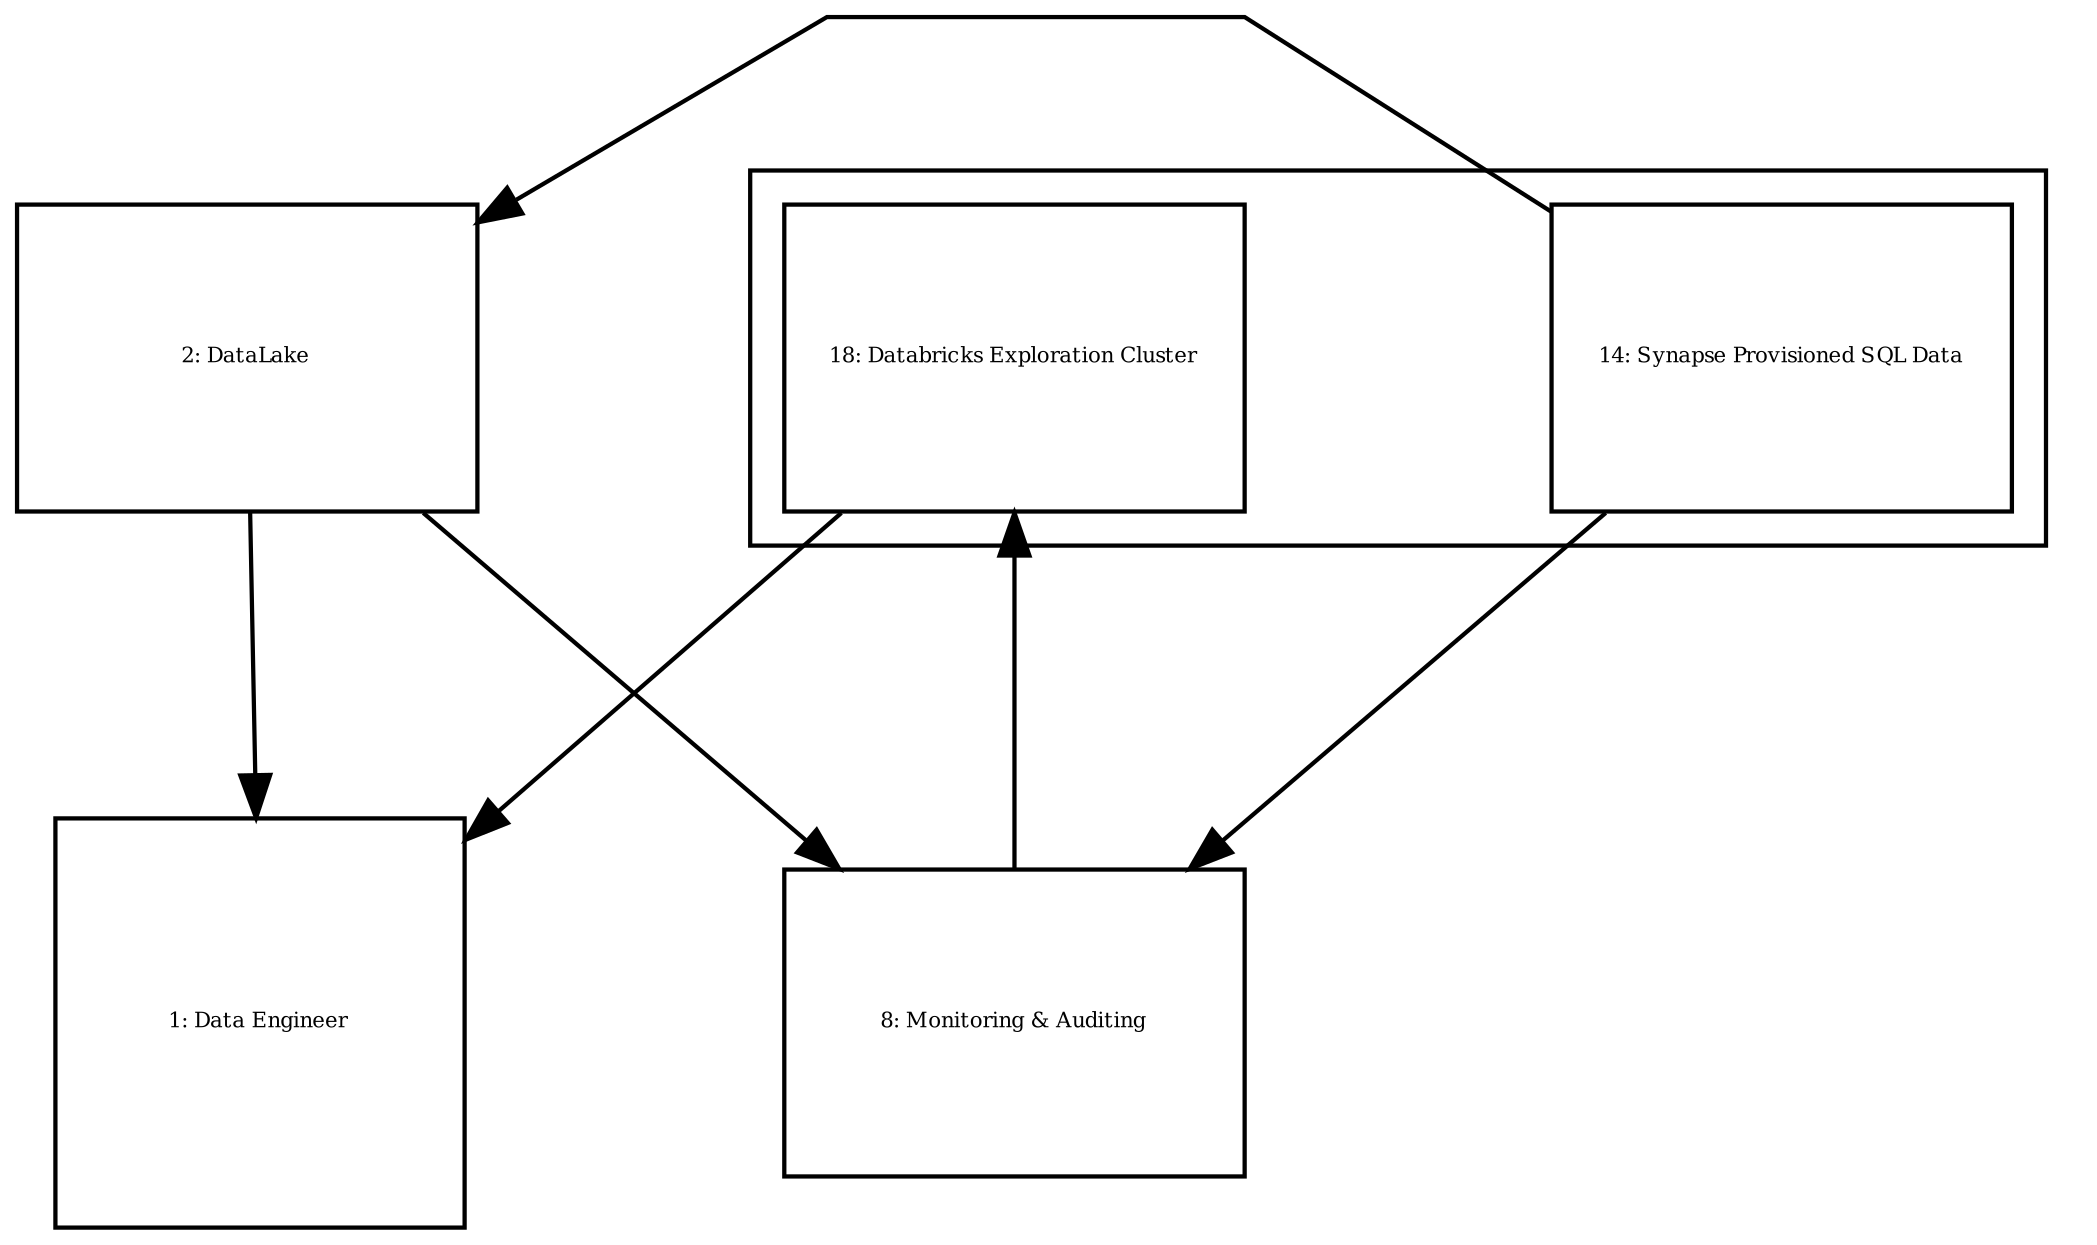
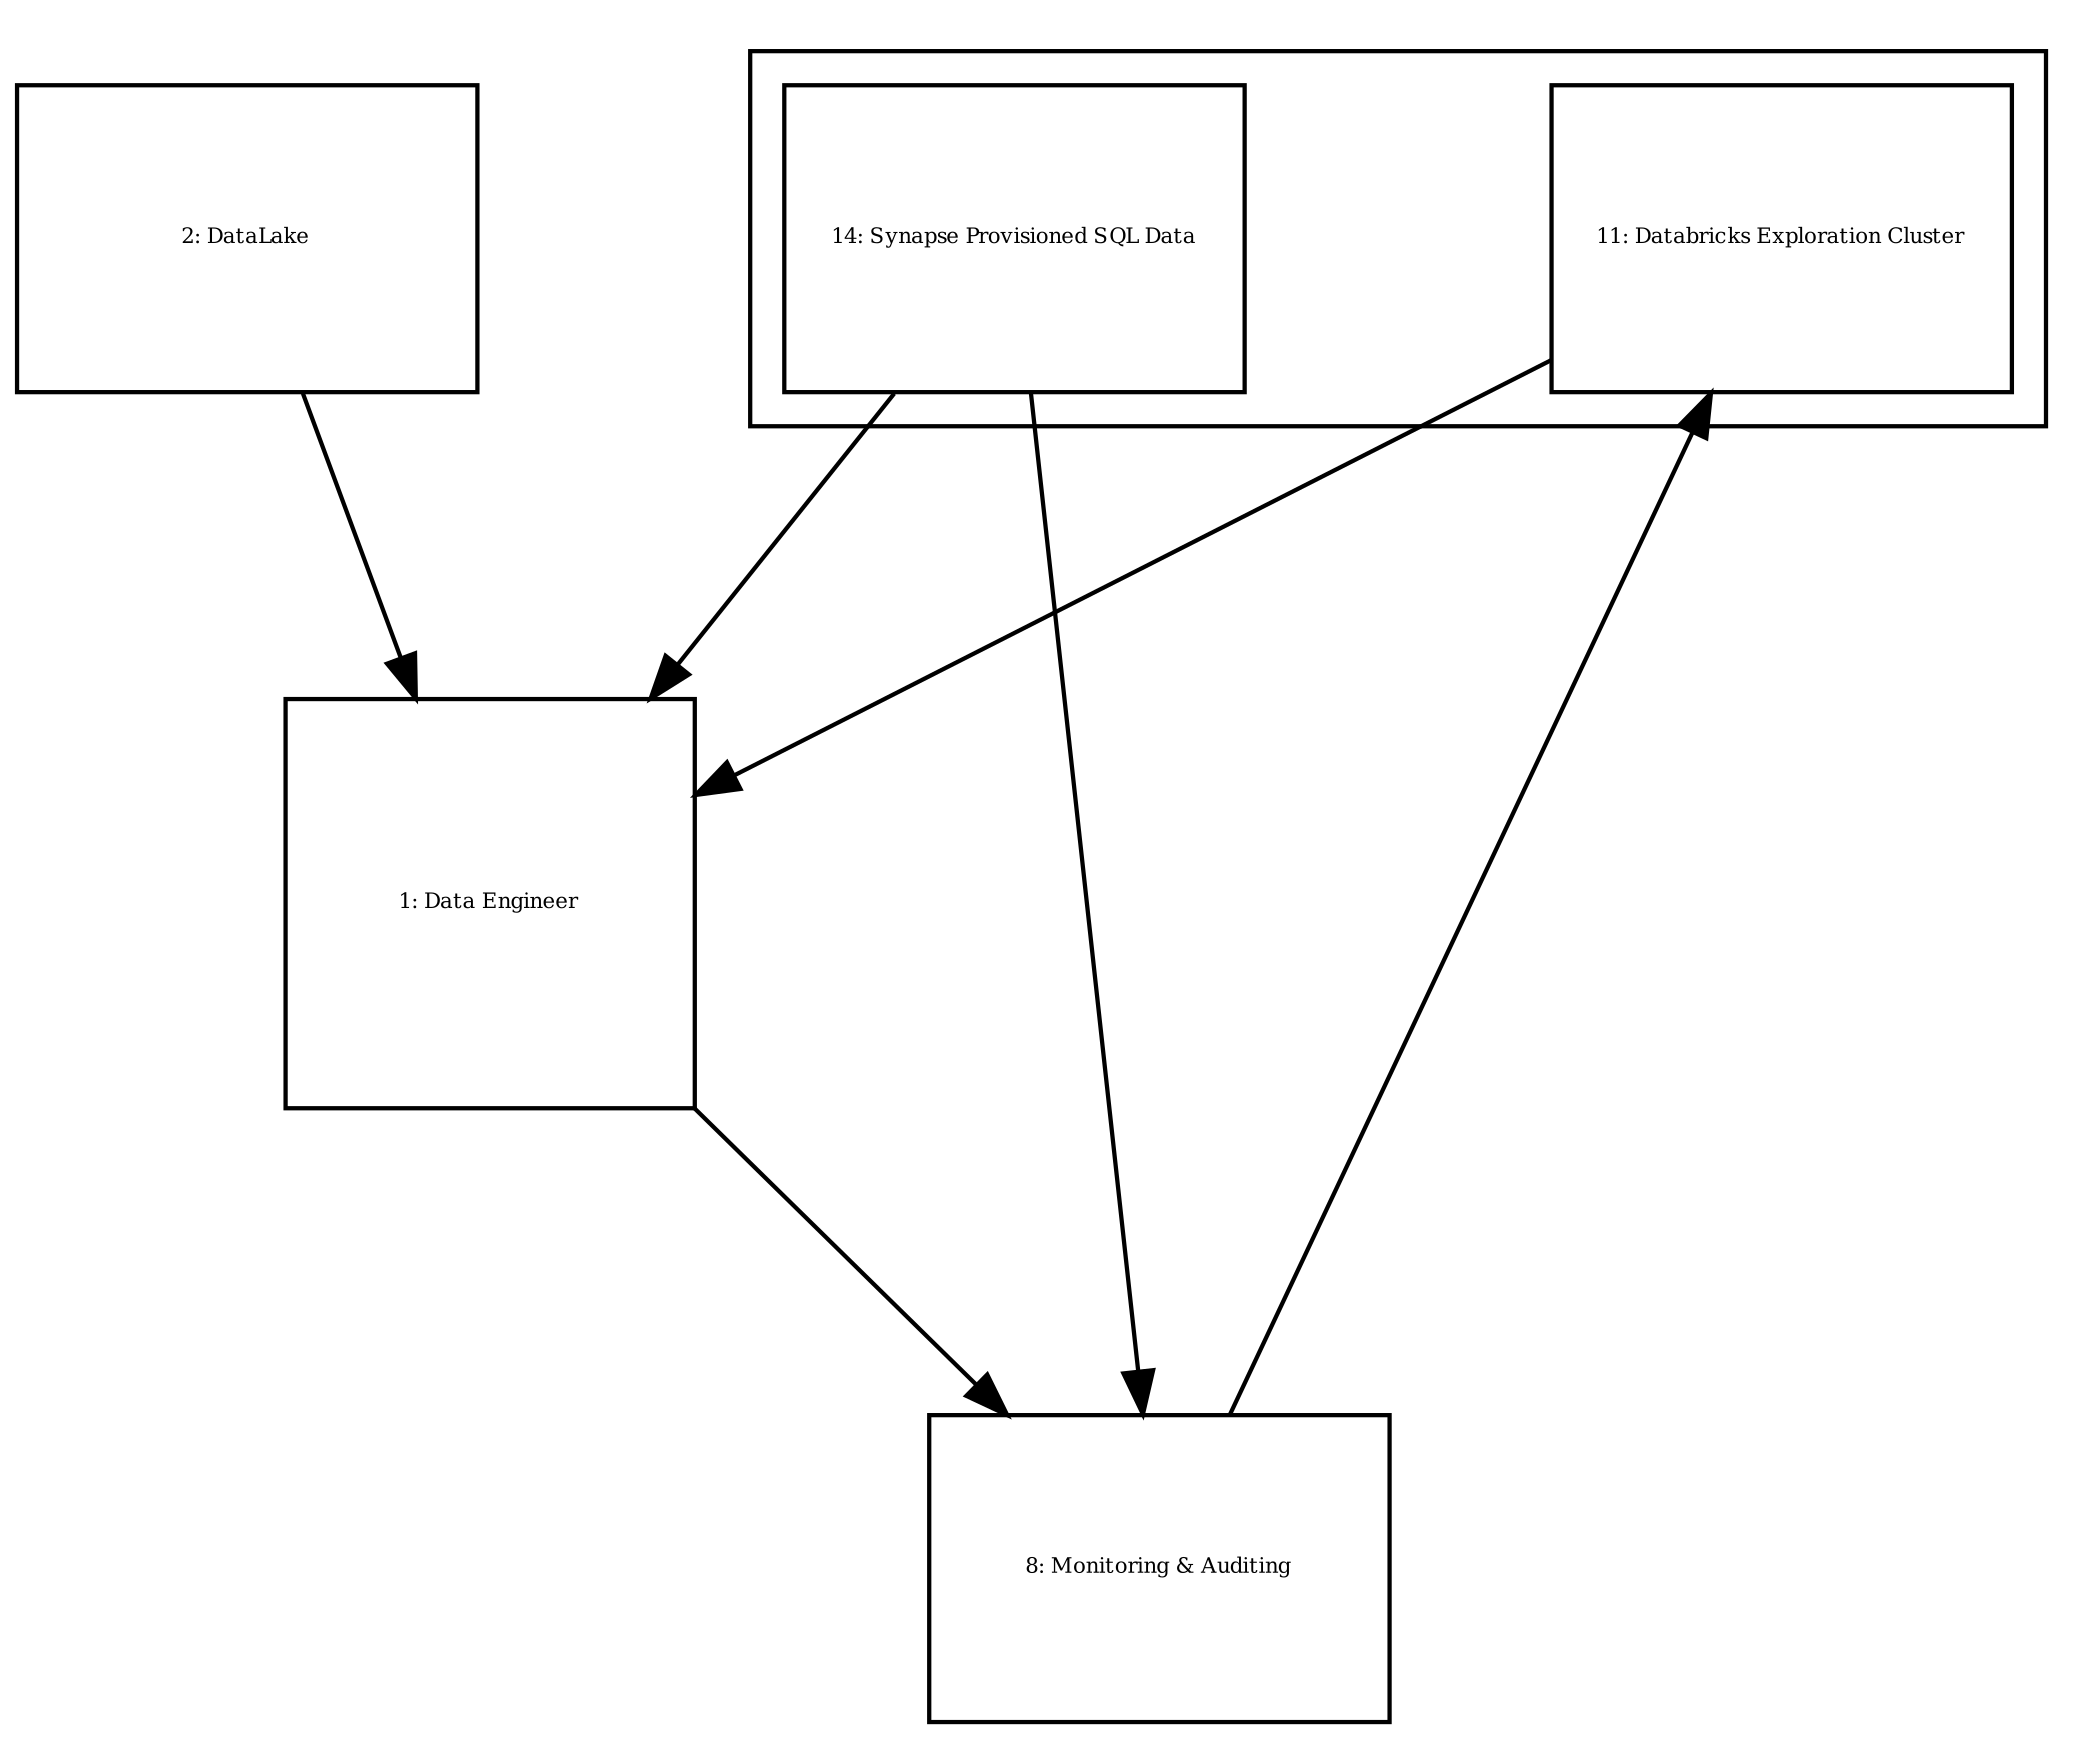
edge "14: Synapse Provisioned SQL Data" -> "2: DataLake": now "14: Synapse Provisioned SQL Data" -> "1: Data Engineer"
node "18: Databricks Exploration Cluster": label "18: Databricks Exploration Cluster" -> "11: Databricks Exploration Cluster"
edge "2: DataLake" -> "8: Monitoring & Auditing": now "1: Data Engineer" -> "8: Monitoring & Auditing"
